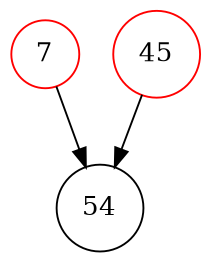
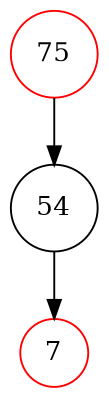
node "45": label "45" -> "75"
edge "7" -> "54": reversed
